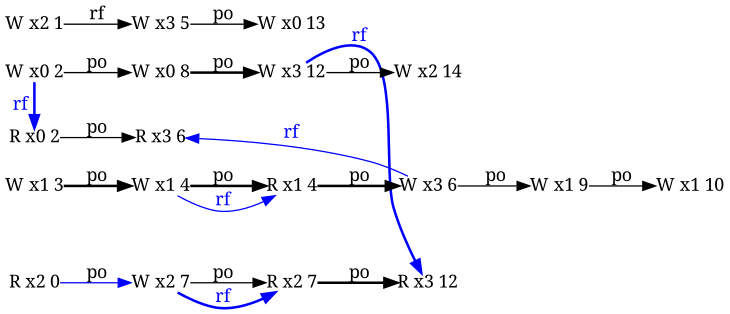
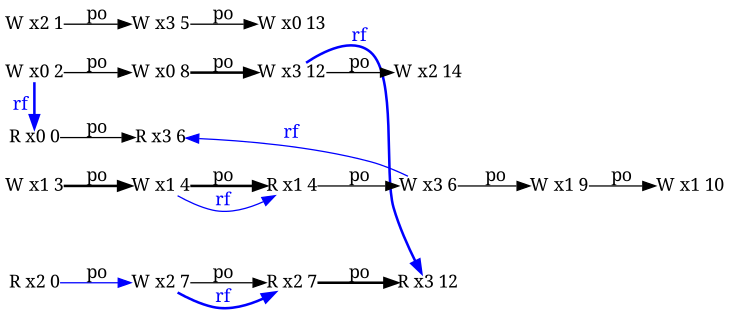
edge "W x2 1" -> "W x3 5": label "rf" -> "po"
node "R x0 2": label "R x0 2" -> "R x0 0"
edge "R x1 4" -> "W x3 6": style bold -> solid
